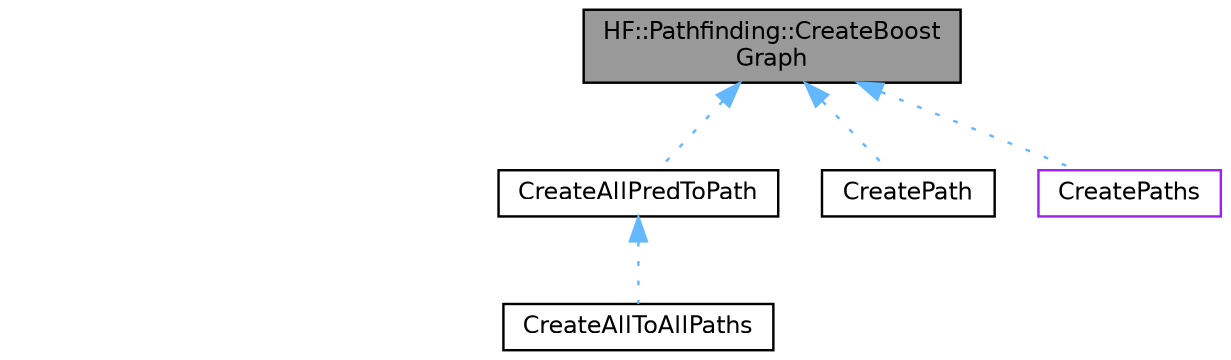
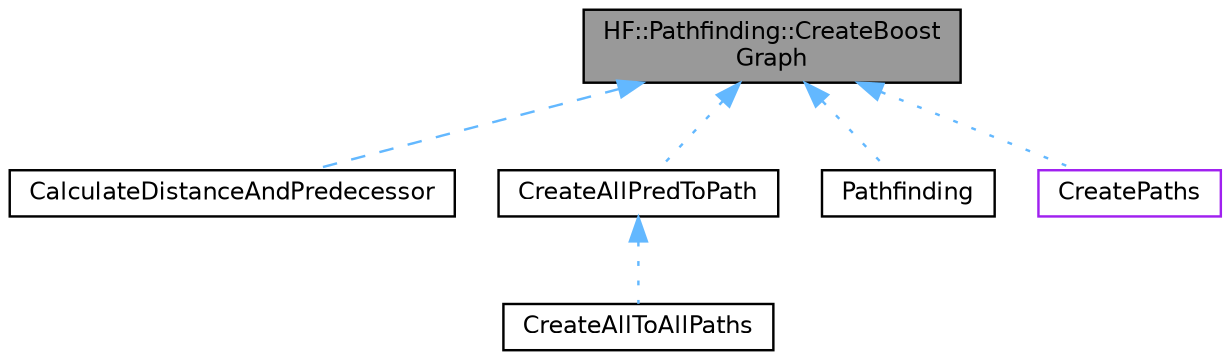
node "CalculateDistanceAndPredecessor": added
node "CreatePath": label "CreatePath" -> "Pathfinding"
